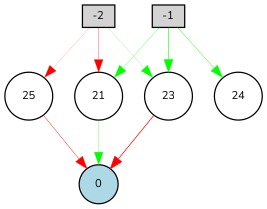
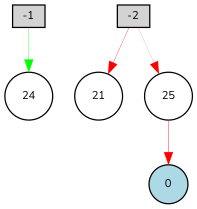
edge "-1" -> "21": removed
node "23": removed
edge "21" -> "0": removed
